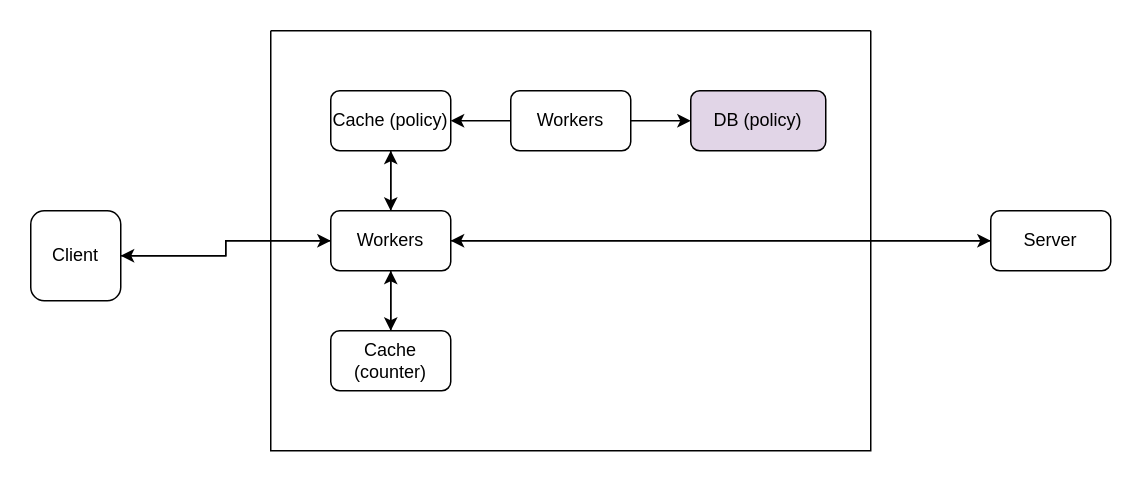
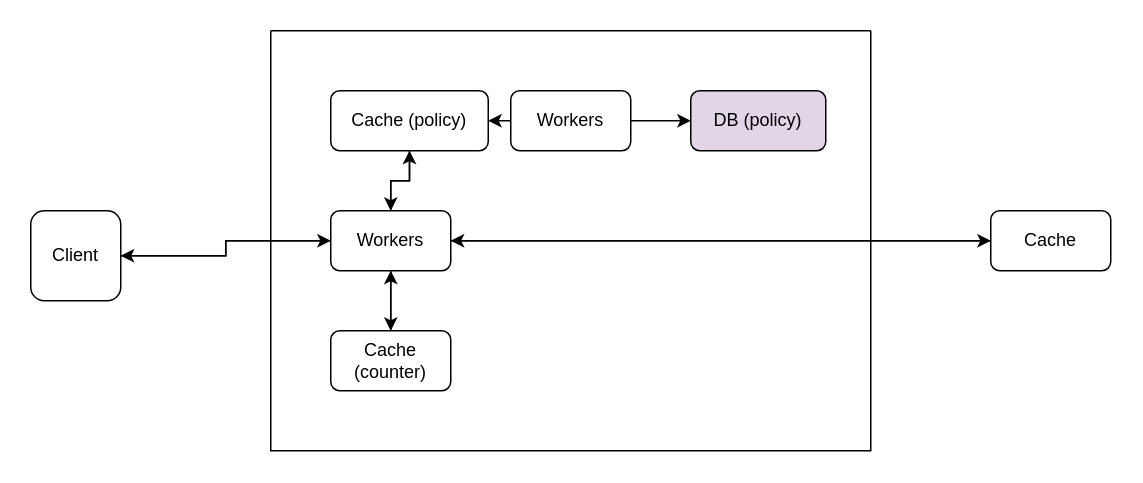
node "Cache (policy)": size 120x60 -> 158x60
node "Server": label "Server" -> "Cache"
